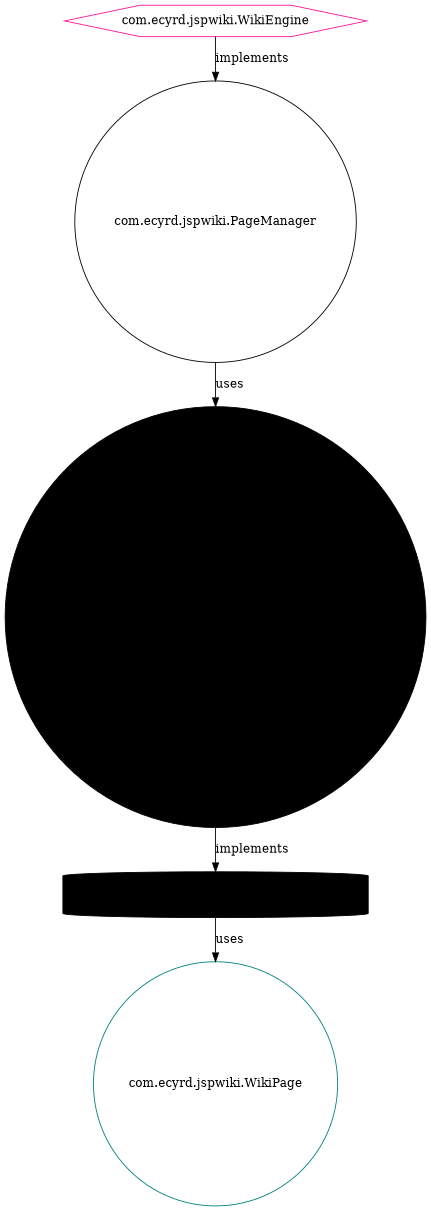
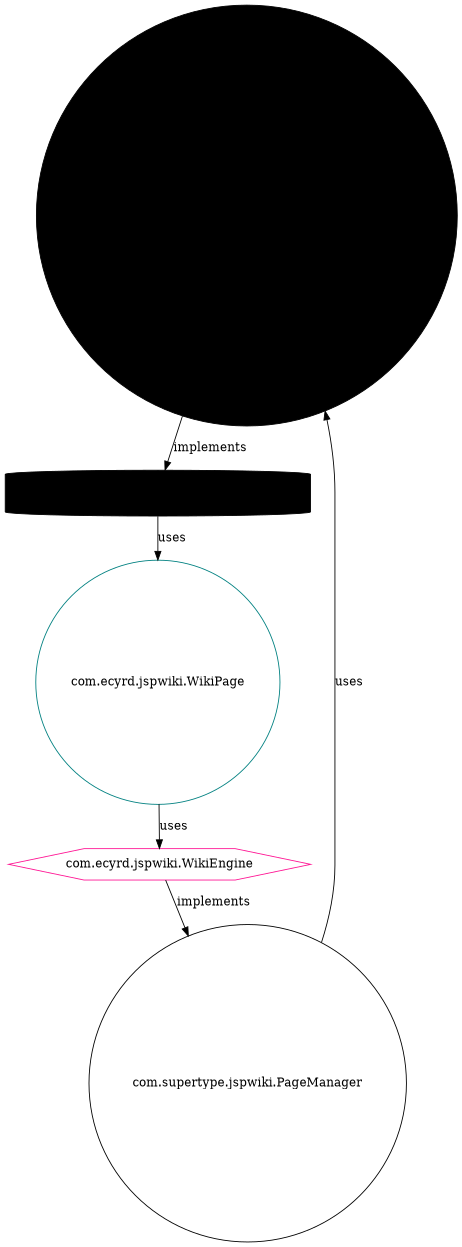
node "com.ecyrd.jspwiki.PageManager": label "com.ecyrd.jspwiki.PageManager" -> "com.supertype.jspwiki.PageManager"
edge "com.ecyrd.jspwiki.WikiPage" -> "com.ecyrd.jspwiki.WikiEngine": added, label "uses"
